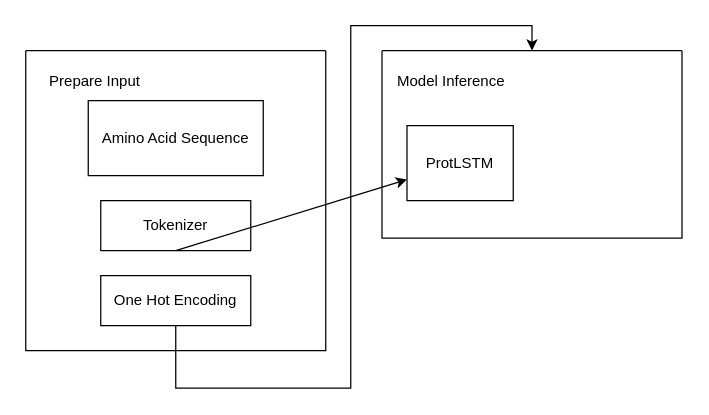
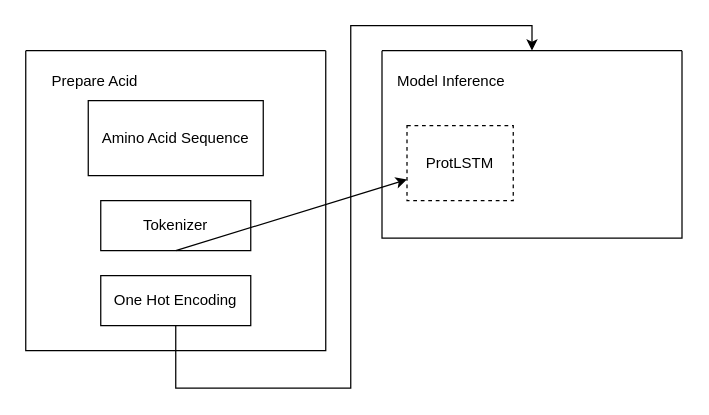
node "Prepare Input": label "Prepare Input" -> "Prepare Acid"
node "ProtLSTM": style solid -> dashed
